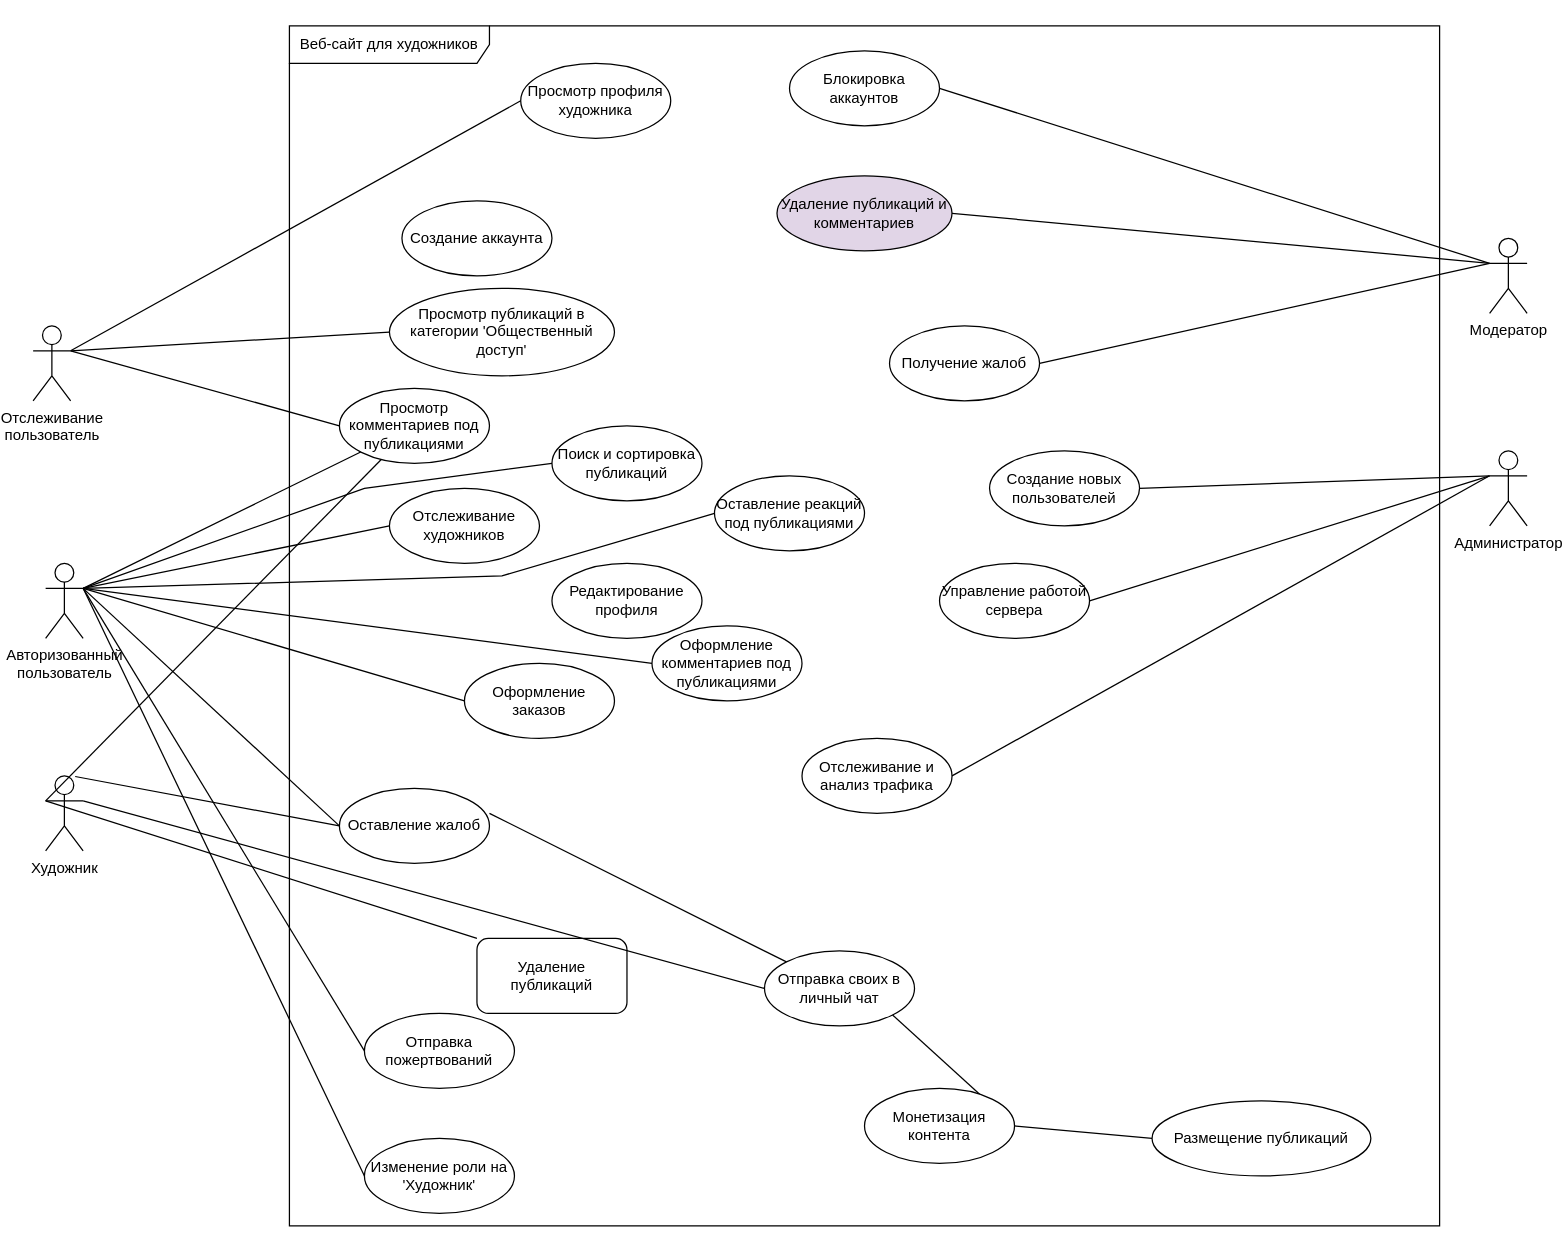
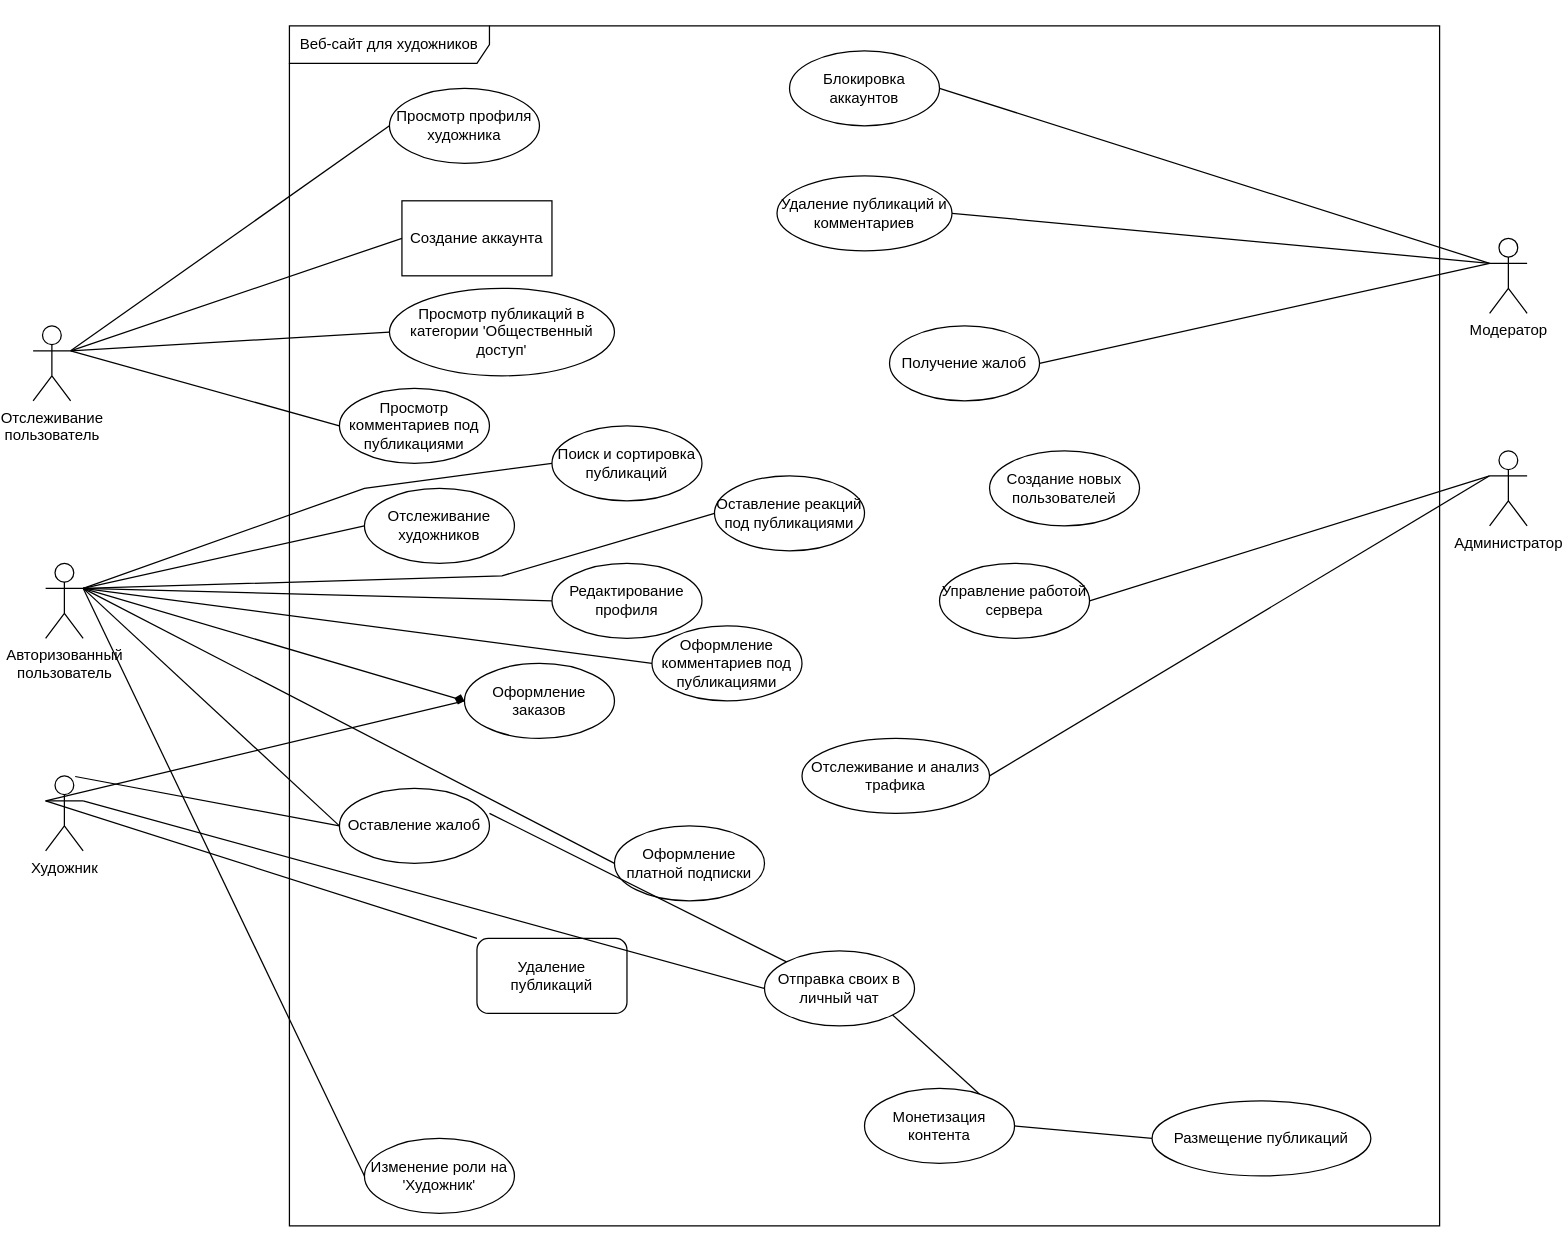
node "Просмотр профиля художника": moved (596, 101) -> (464, 126)
node "Удаление публикаций и комментариев": fillcolor #e1d5e7 -> #ffffff
node "Создание аккаунта": shape ellipse -> rectangle
edge "Создание аккаунта" -- "Отслеживание пользователь": added
edge "Создание новых пользователей" -- "Администратор": removed
edge "Просмотр комментариев под публикациями" -- "Авторизованный пользователь": now "Редактирование профиля" -- "Авторизованный пользователь"
node "Отслеживание художников": moved (464, 526) -> (439, 526)
edge "Просмотр комментариев под публикациями" -- "Художник": now "Оформление заказов" -- "Художник"
edge "Авторизованный пользователь" -- "Оформление заказов": arrowhead none -> diamond
edge "Авторизованный пользователь" -- "Оформление платной подписки": added
edge "Авторизованный пользователь" -- "Отправка пожертвований": removed
node "Отслеживание и анализ трафика": size 150x75 -> 188x75
node "Оформление платной подписки": added
node "Отправка пожертвований": removed
